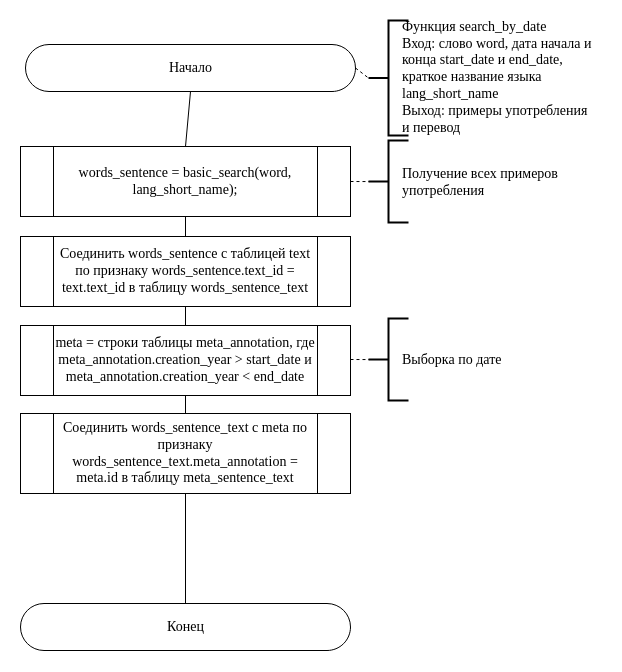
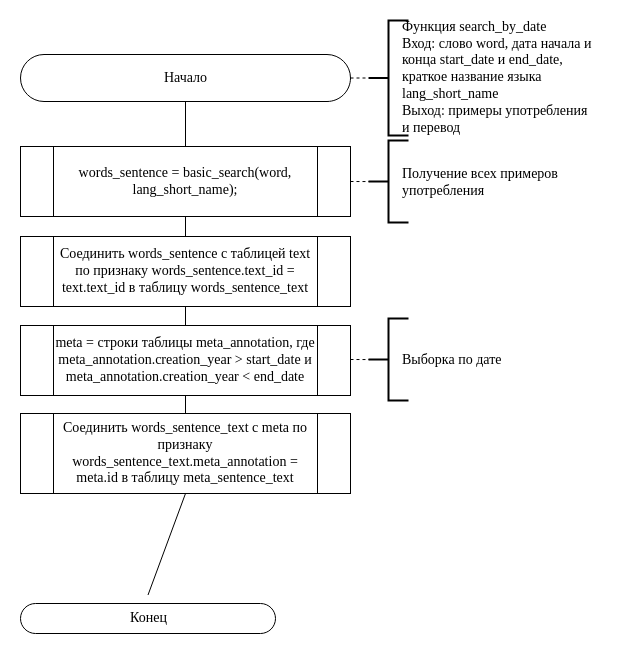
node "Начало": moved (191, 68) -> (186, 78)
node "Конец": size 330x47 -> 255x30
